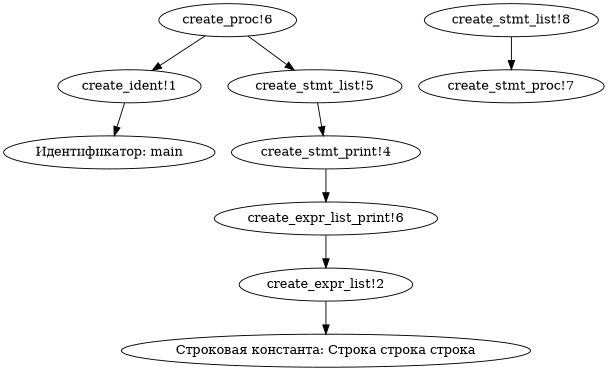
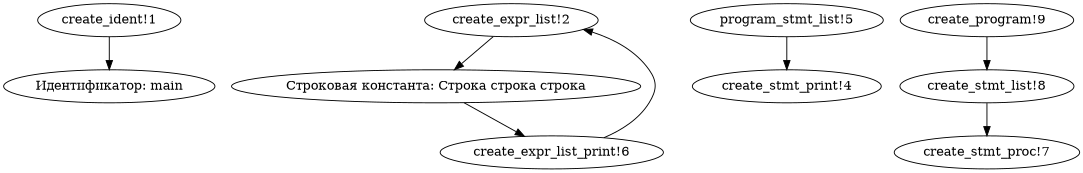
node "create_proc!6": removed
node "create_program!9": added
node "create_stmt_list!5": label "create_stmt_list!5" -> "program_stmt_list!5"
edge "create_stmt_print!4" -> "create_expr_list_print!6": now "Строковая константа: Строка строка строка" -> "create_expr_list_print!6"
